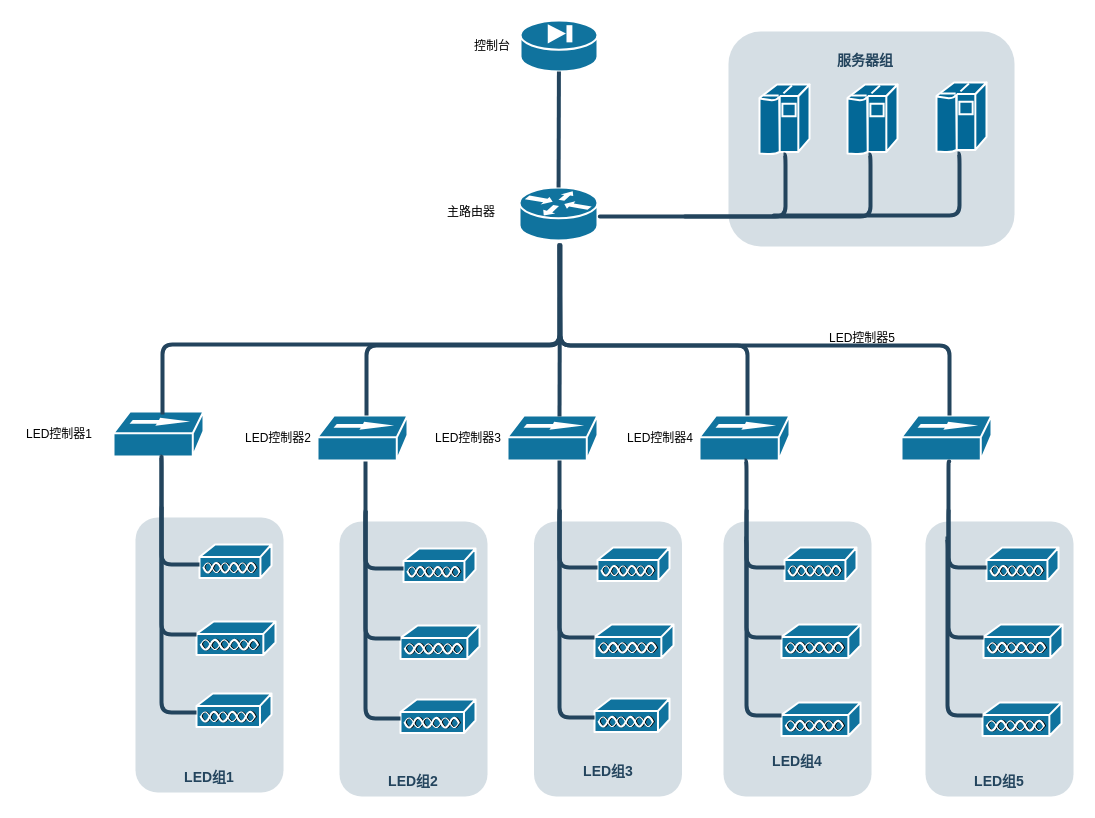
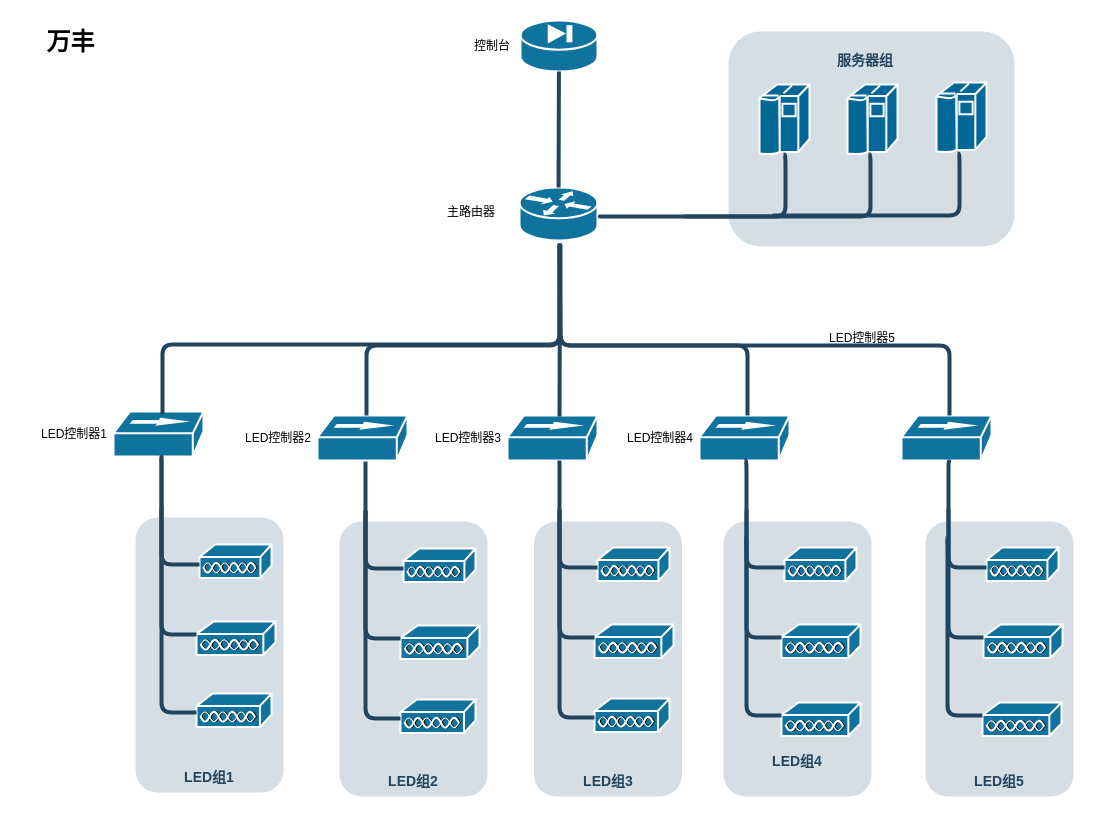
node "万丰": added
node "LED控制器1": moved (60, 434) -> (75, 434)
node "LED组3": moved (608, 771) -> (608, 781)
